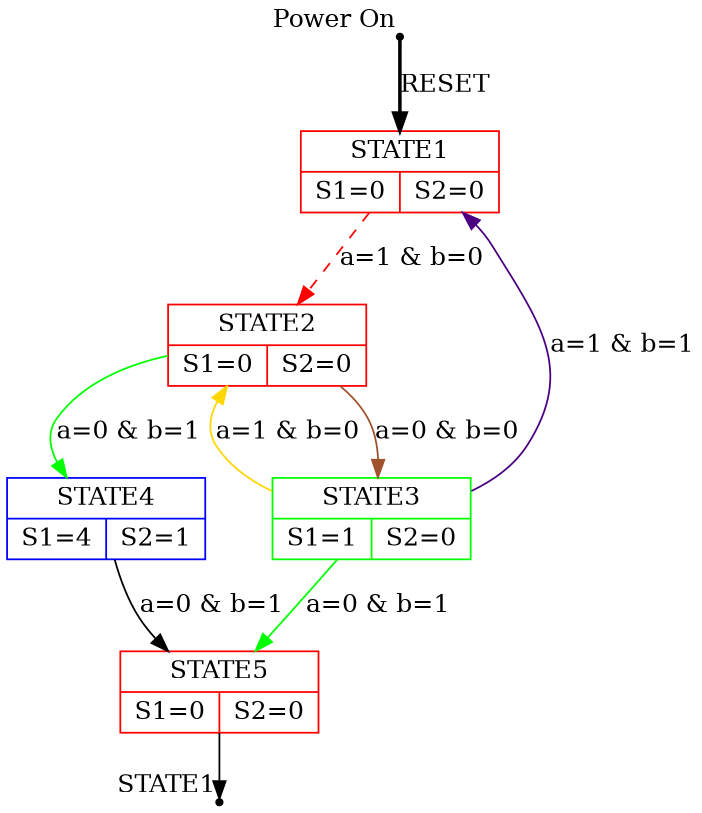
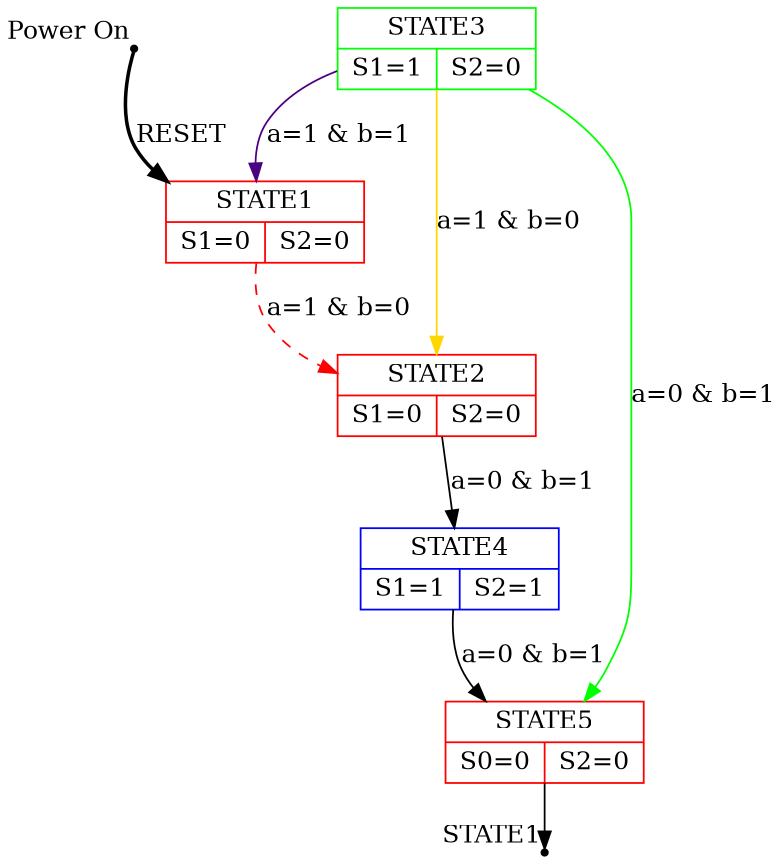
edge "STATE2" -> "STATE4": color green -> black
edge "STATE2" -> "STATE3": removed, label "a=0 & b=0"
node "STATE4": text "S1=4" -> "S1=1"
node "STATE5": text "S1=0" -> "S0=0"
